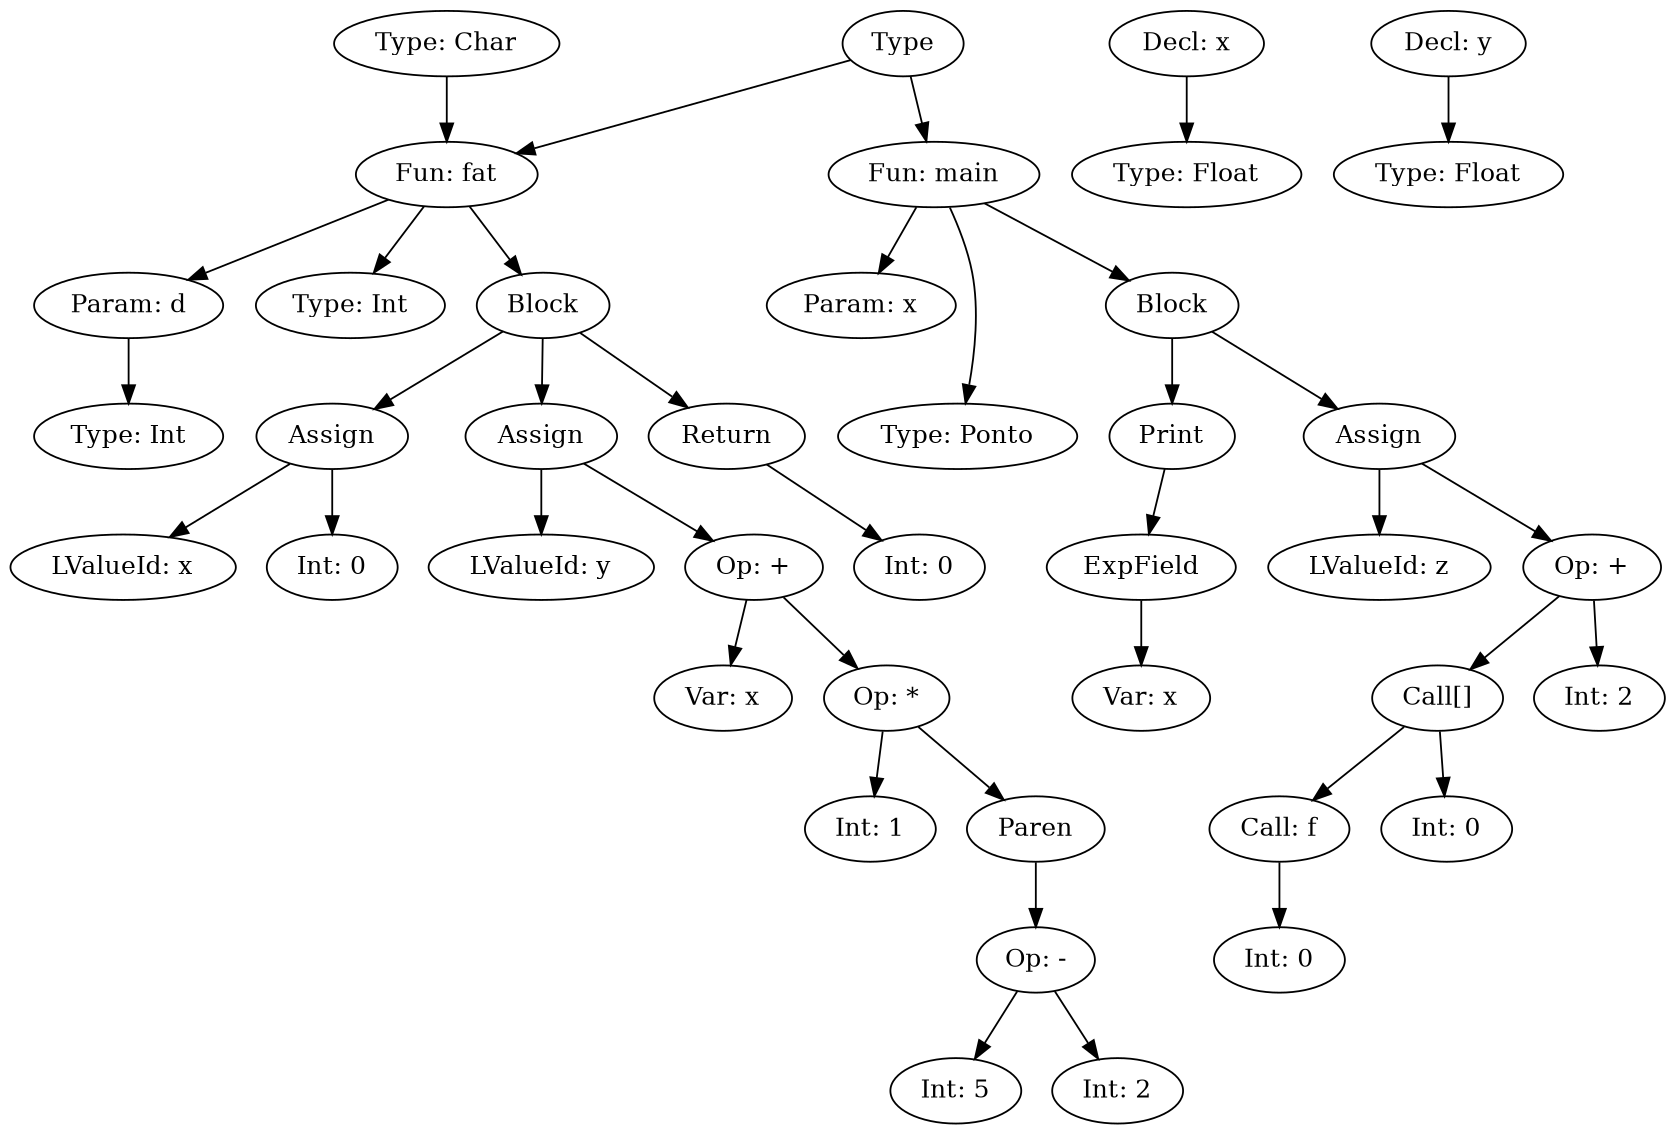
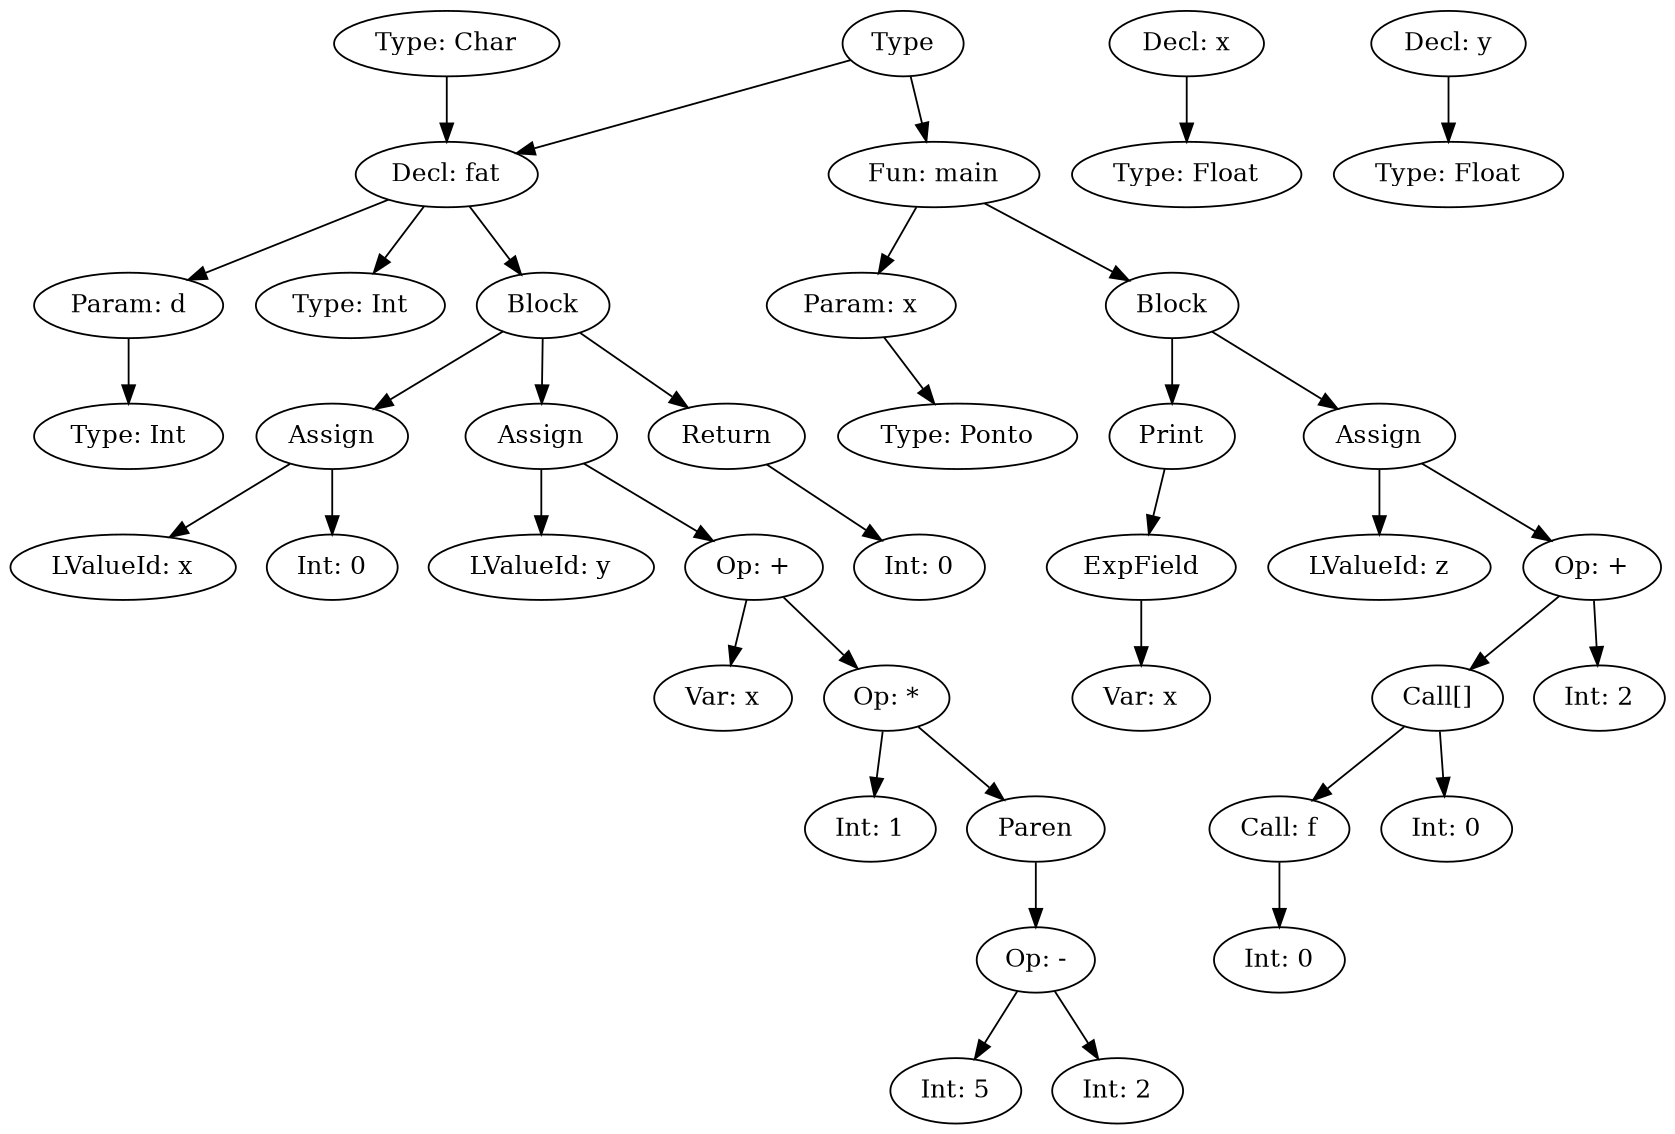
node "Fun: fat": label "Fun: fat" -> "Decl: fat"
edge "Fun: main" -> "Type: Ponto": now "Param: x" -> "Type: Ponto"
